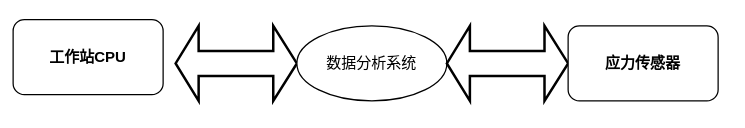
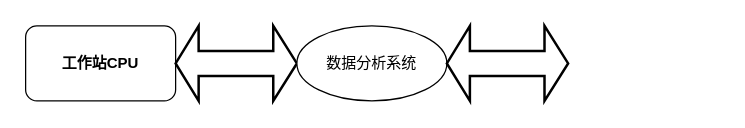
node "工作站CPU": moved (88, 57) -> (101, 63)
node "应力传感器": removed
